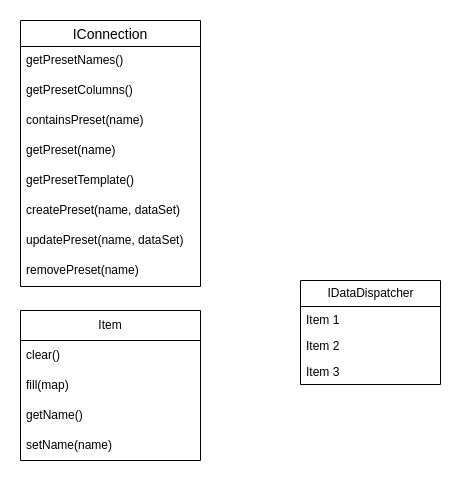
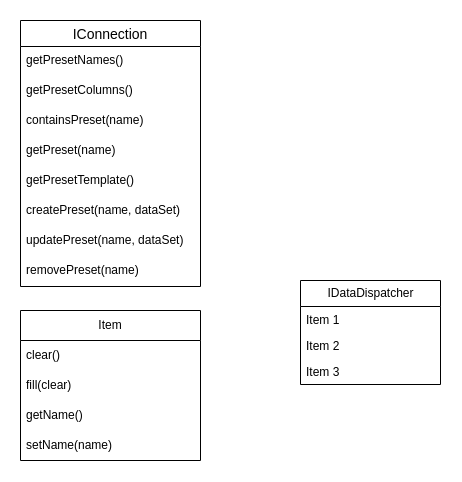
node "fill(map)": label "fill(map)" -> "fill(clear)"
